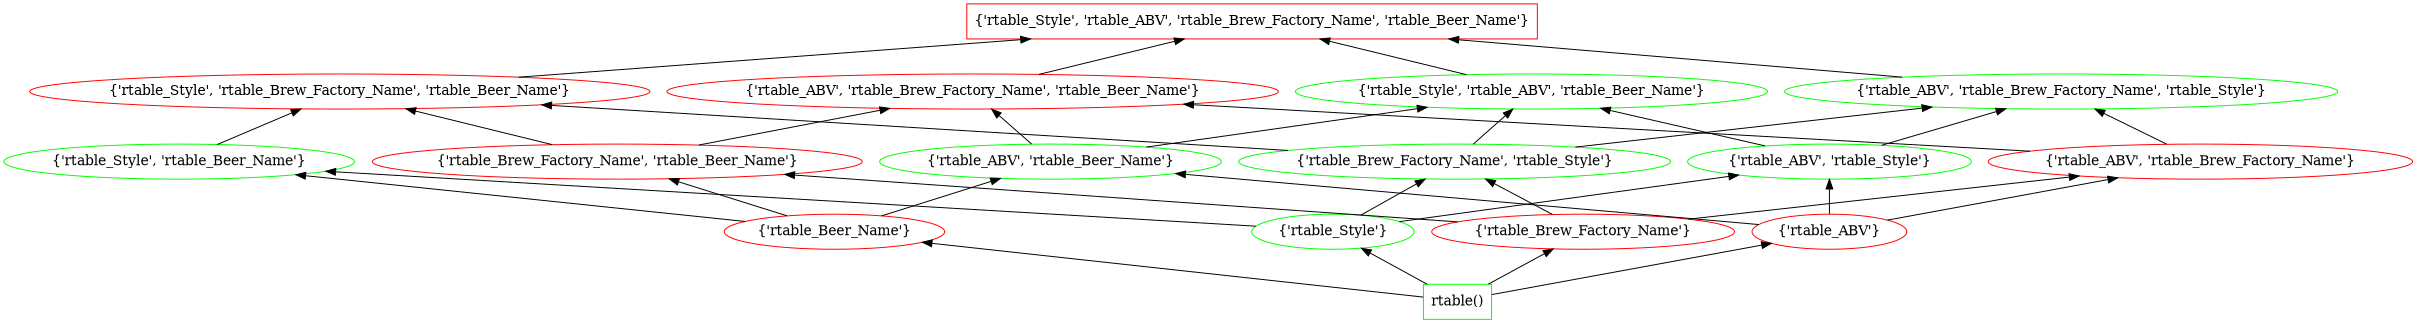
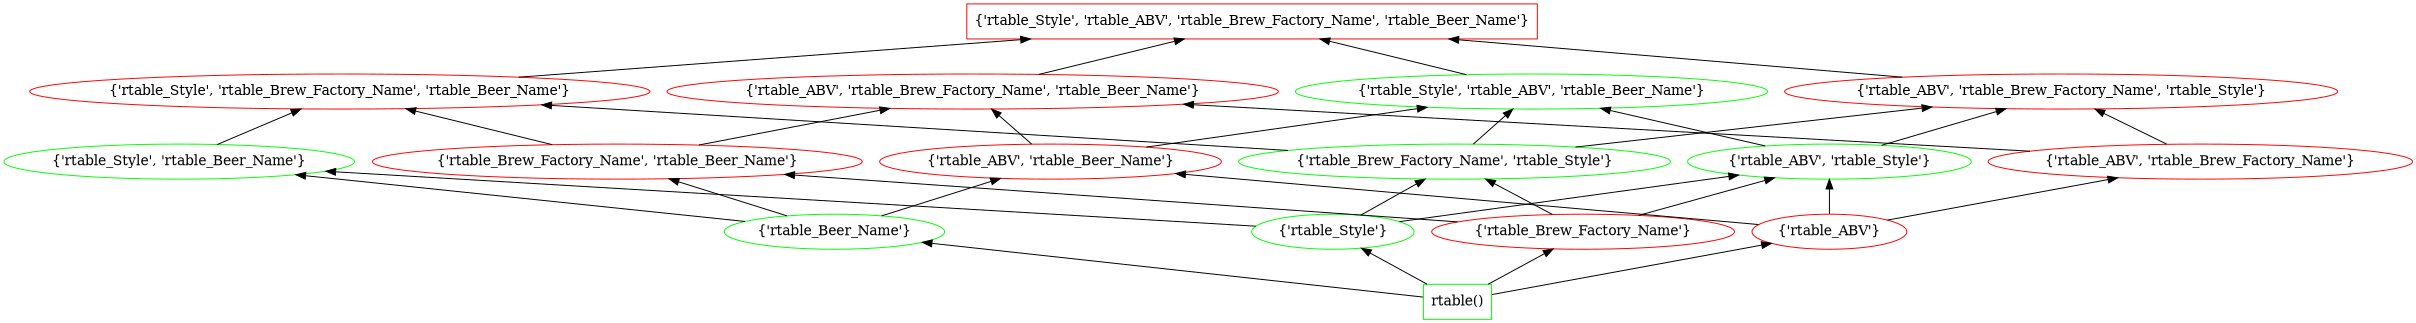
node "{'rtable_ABV', 'rtable_Brew_Factory_Name', 'rtable_Style'}": color green -> red
node "{'rtable_ABV', 'rtable_Beer_Name'}": color green -> red
edge "{'rtable_Brew_Factory_Name'}" -> "{'rtable_ABV', 'rtable_Brew_Factory_Name'}": now "{'rtable_Brew_Factory_Name'}" -> "{'rtable_ABV', 'rtable_Style'}"
node "{'rtable_Beer_Name'}": color red -> green
